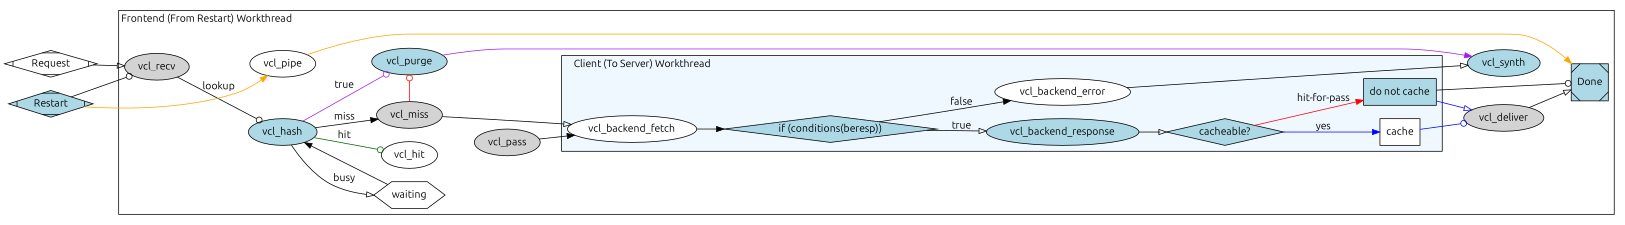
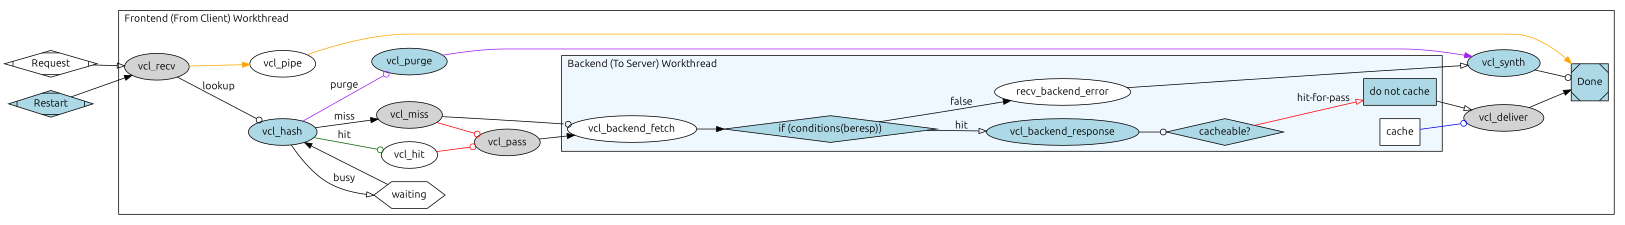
cluster "Frontend (From Restart) Workthread": label "Frontend (From Restart) Workthread" -> "Frontend (From Client) Workthread"
cluster "Client (To Server) Workthread": label "Client (To Server) Workthread" -> "Backend (To Server) Workthread"
edge "vcl_hash" -> "vcl_purge": label "true" -> "purge"
edge "Restart" -> "vcl_recv": arrowhead odot -> normal
edge "do not cache" -> "Done": now "vcl_synth" -> "Done"
edge "vcl_miss" -> "vcl_purge": now "vcl_miss" -> "vcl_pass"
node "vcl_backend_error": label "vcl_backend_error" -> "recv_backend_error"
edge "vcl_deliver" -> "Done": arrowhead onormal -> normal
edge "Restart" -> "vcl_pipe": now "vcl_recv" -> "vcl_pipe"
edge "do not cache" -> "vcl_deliver": color blue -> black
edge "cacheable?" -> "do not cache": arrowhead normal -> onormal
edge "vcl_miss" -> "vcl_backend_fetch": arrowhead onormal -> odot
edge "if (conditions(beresp))" -> "vcl_backend_response": label "true" -> "hit"
edge "vcl_backend_response" -> "cacheable?": arrowhead onormal -> odot
edge "cacheable?" -> "cache": removed, label "yes"
edge "vcl_hit" -> "vcl_pass": added
